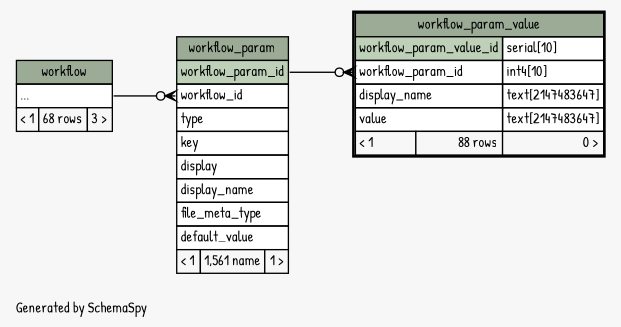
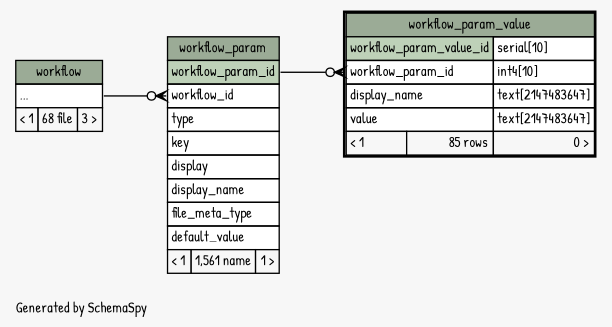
node "workflow": text "68 rows" -> "68 file"
node "workflow_param_value": text "88 rows" -> "85 rows"
